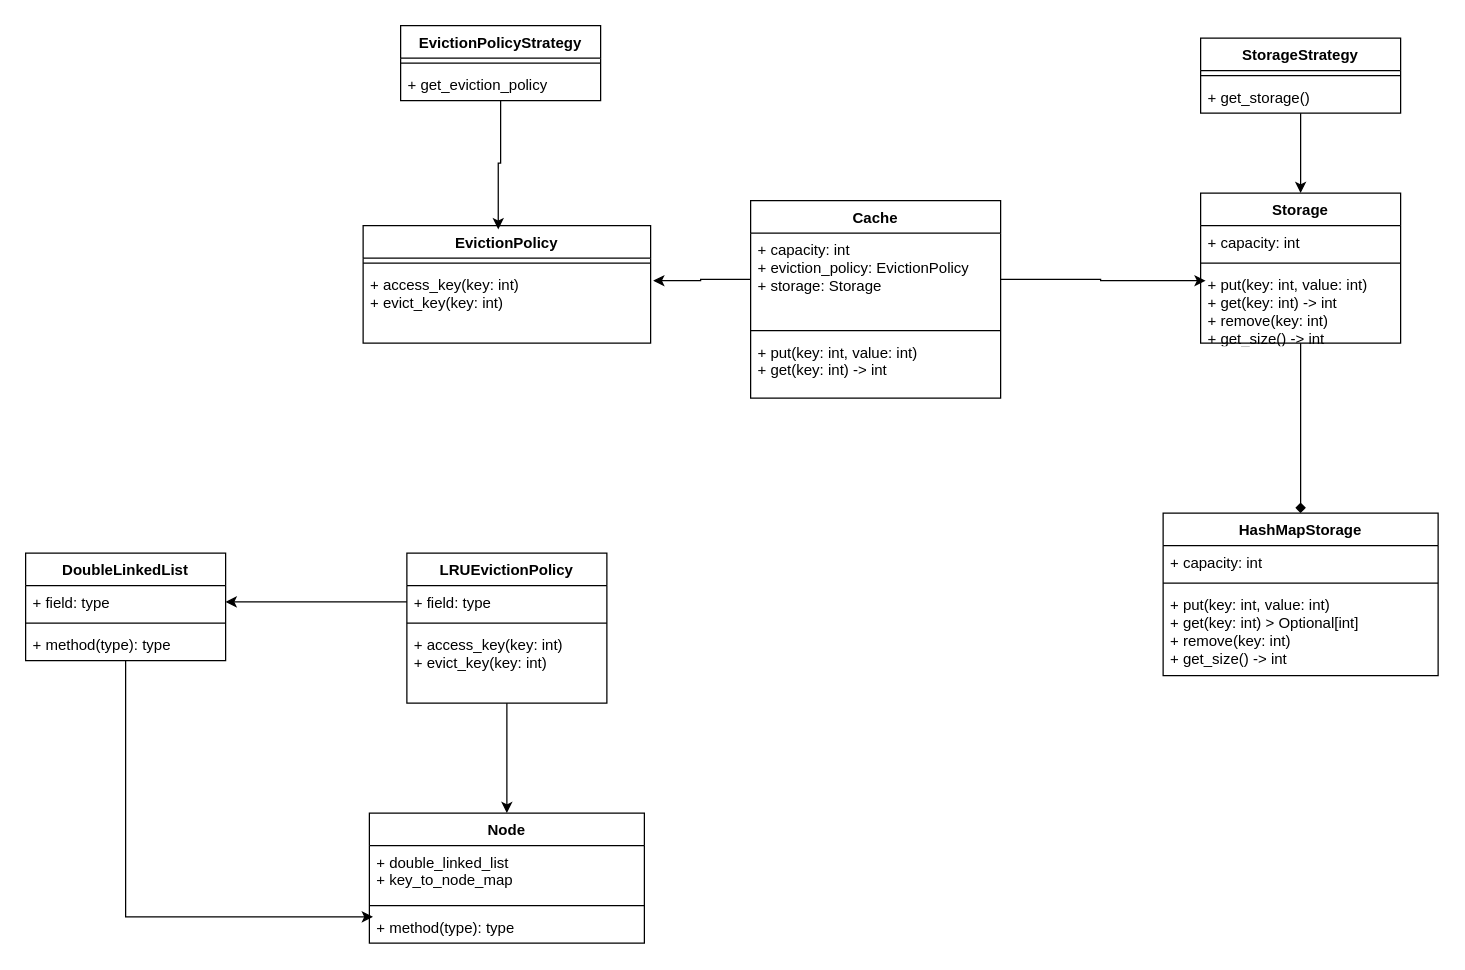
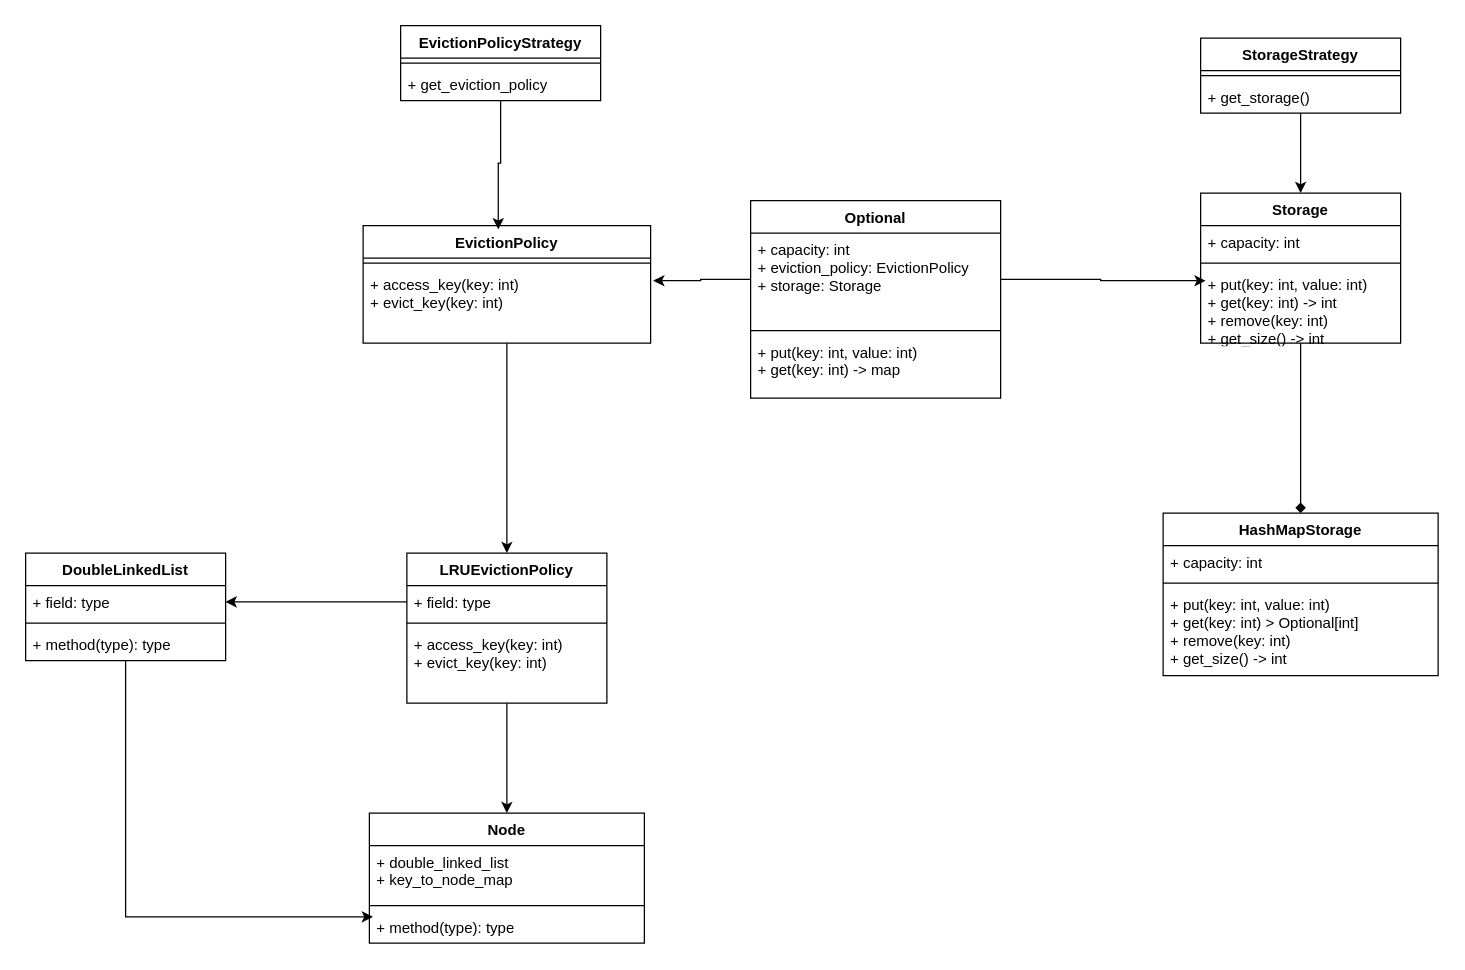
node "Cache": label "Cache" -> "Optional"
node "+ put(key: int, value: int) + get(key: int) -> int": label "+ put(key: int, value: int) + get(key: int) -> int" -> "+ put(key: int, value: int) + get(key: int) -> map"
edge "EvictionPolicy" -> "LRUEvictionPolicy": added
